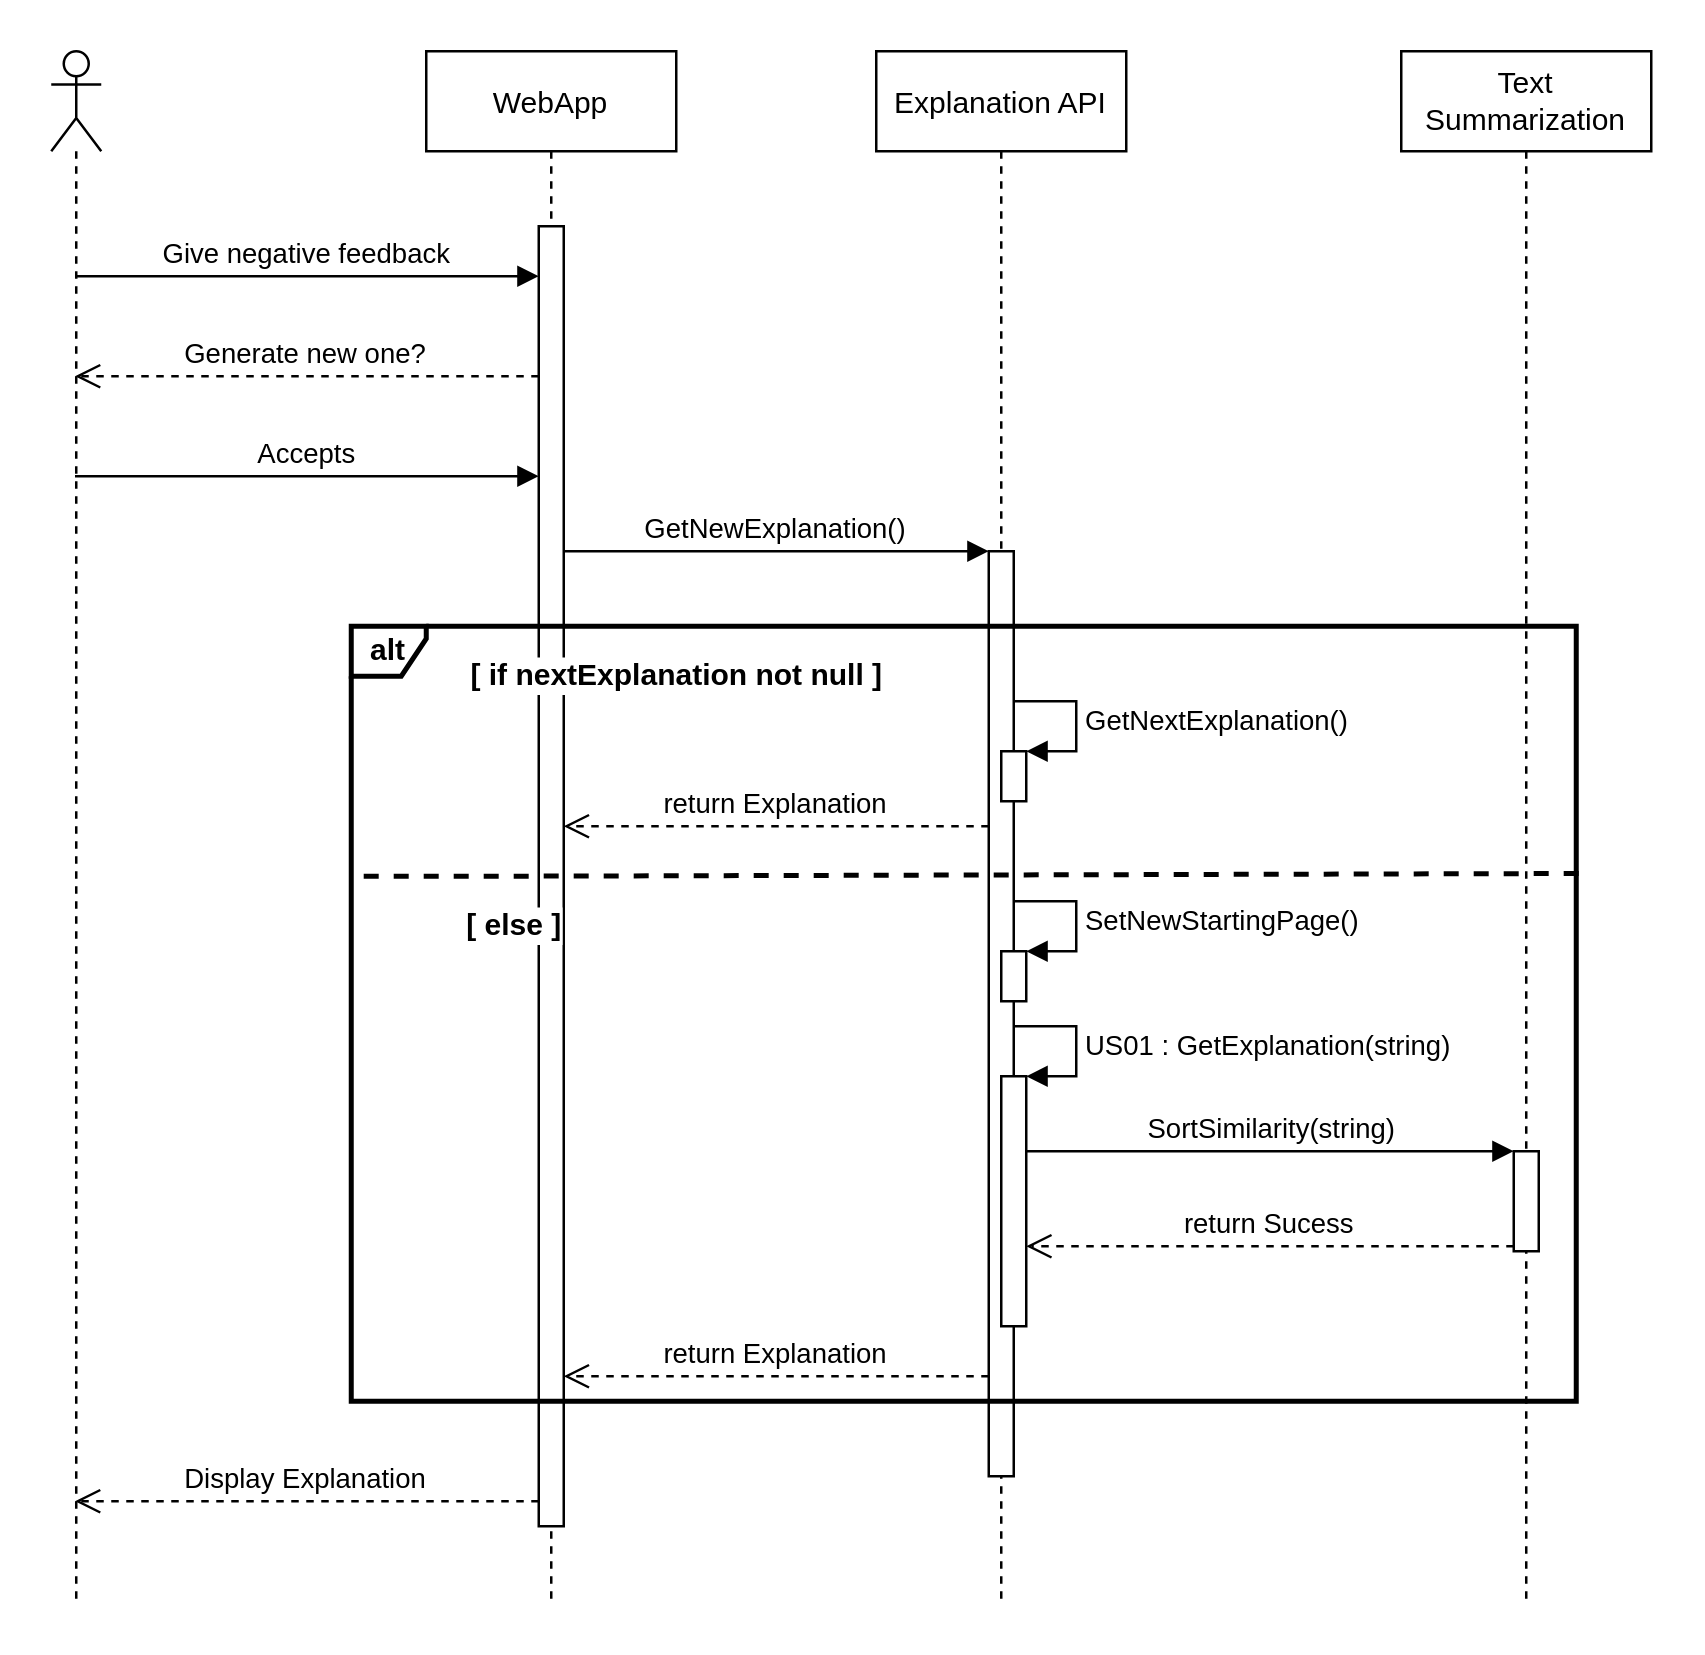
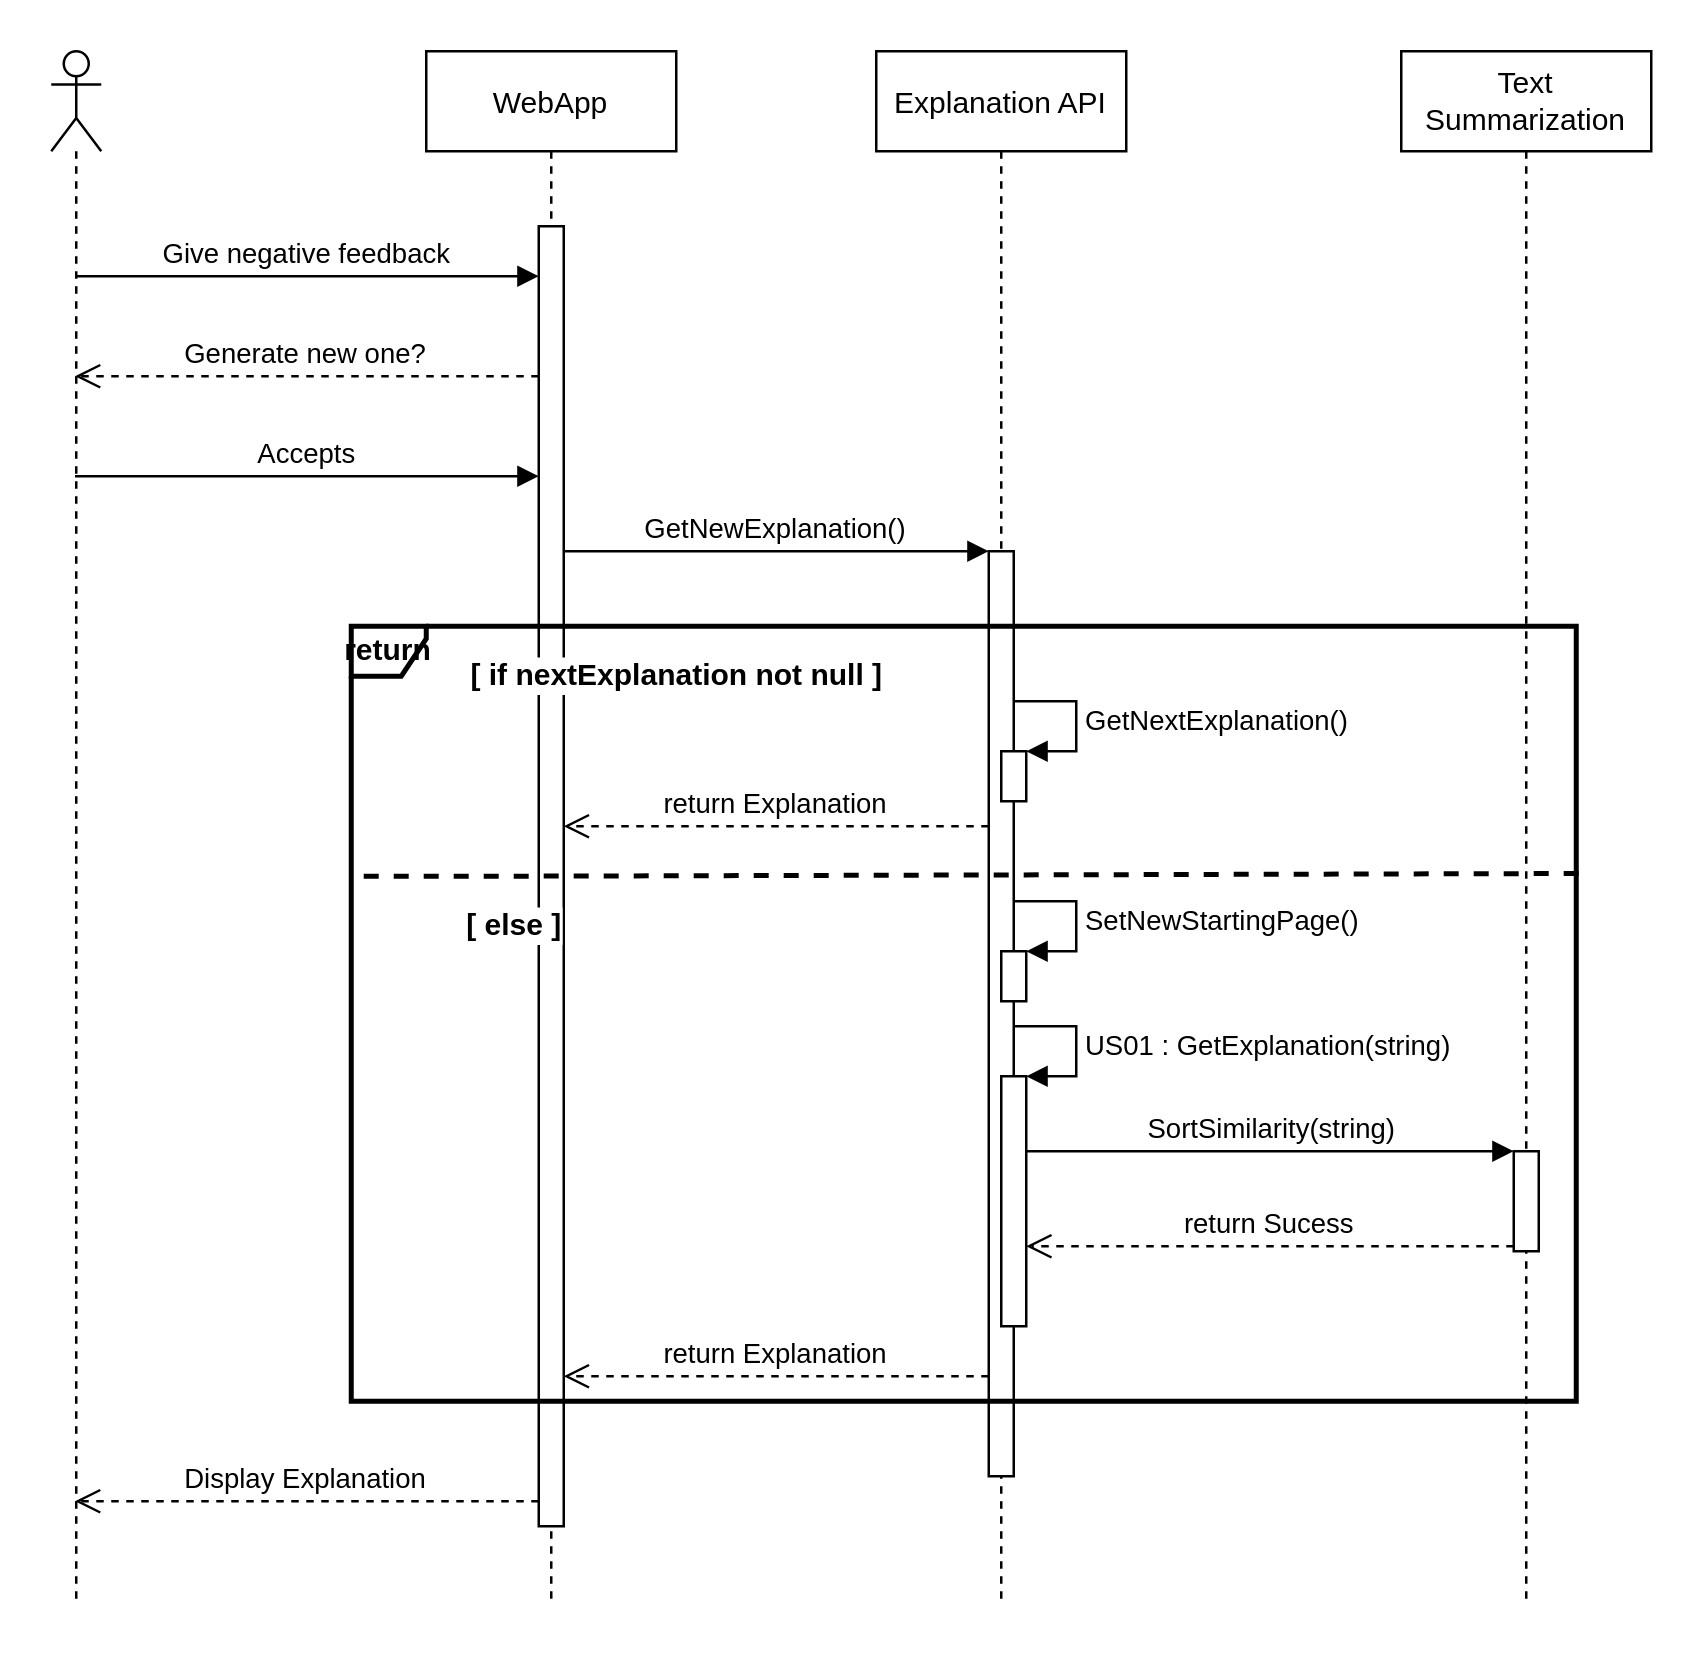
node "alt": label "alt" -> "return"
